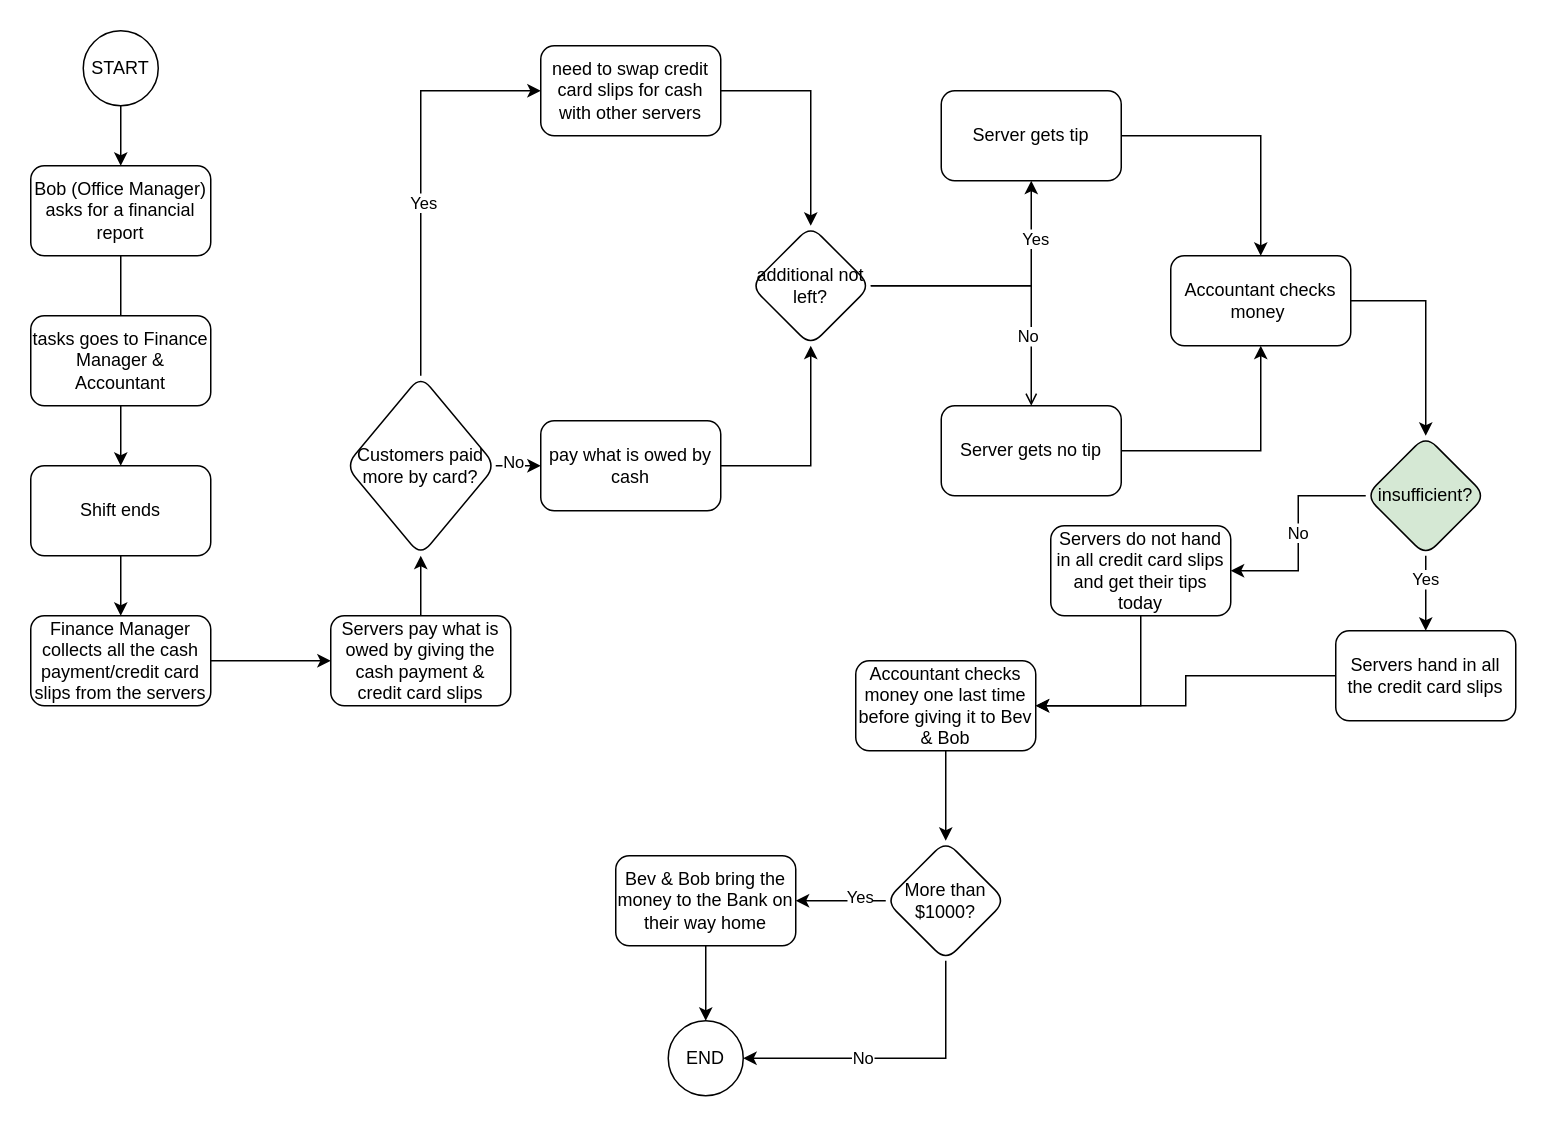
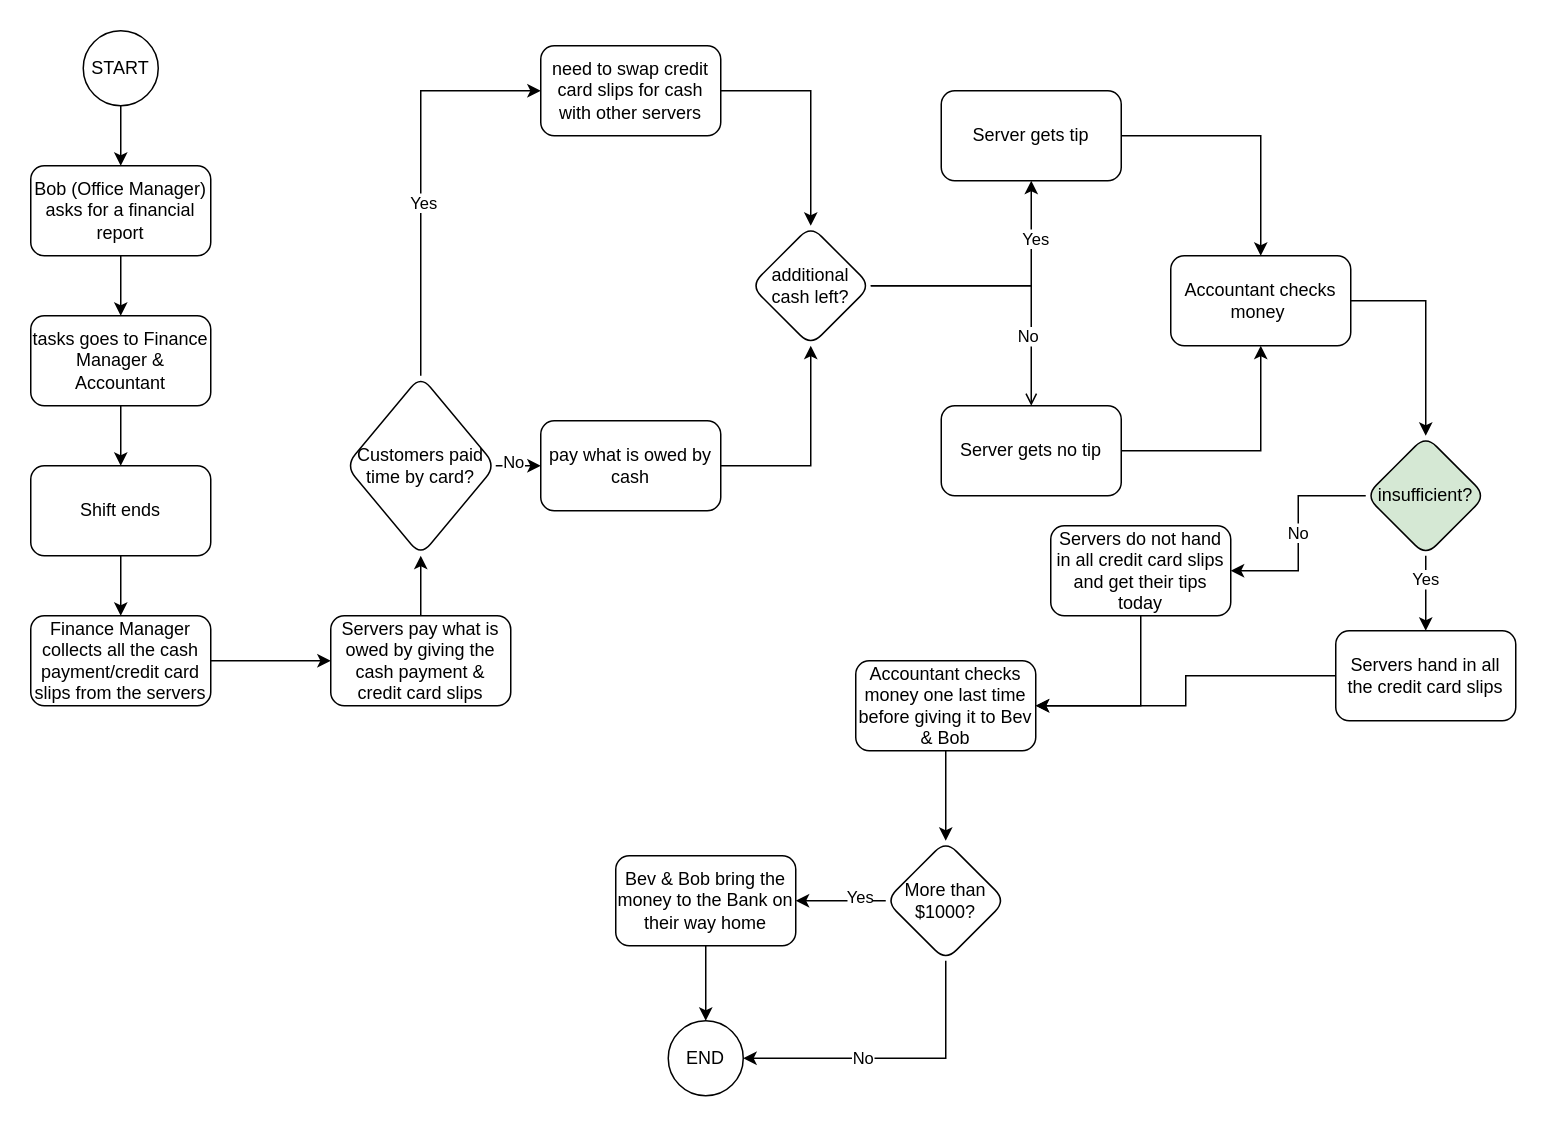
node "additional not left?": label "additional not left?" -> "additional cash left?"
edge "Bob (Office Manager) asks for a financial report" -- "tasks goes to Finance Manager & Accountant": arrowhead none -> classic
node "Customers paid more by card?": label "Customers paid more by card?" -> "Customers paid time by card?"
